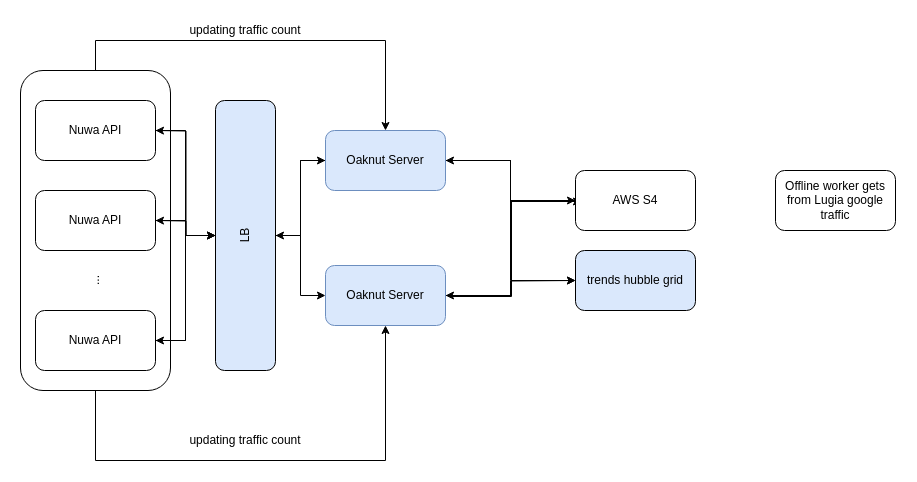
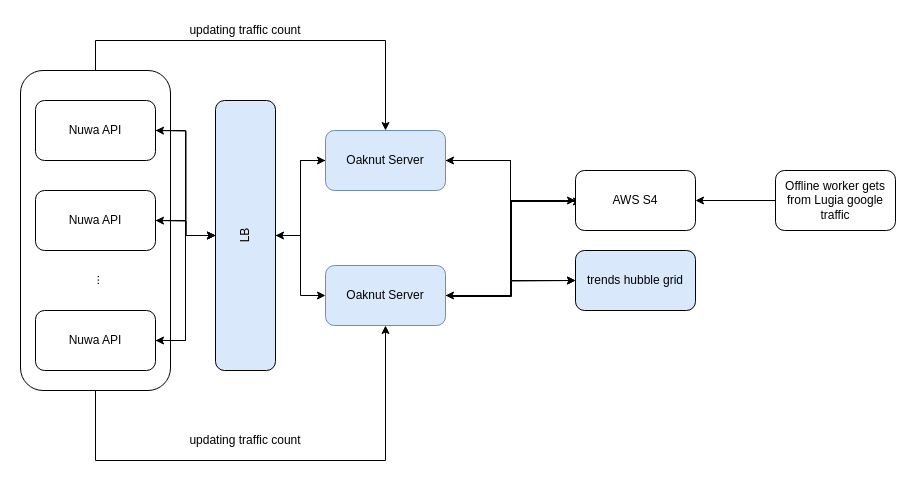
edge "Offline worker gets from Lugia google traffic" -> "AWS S4": added
